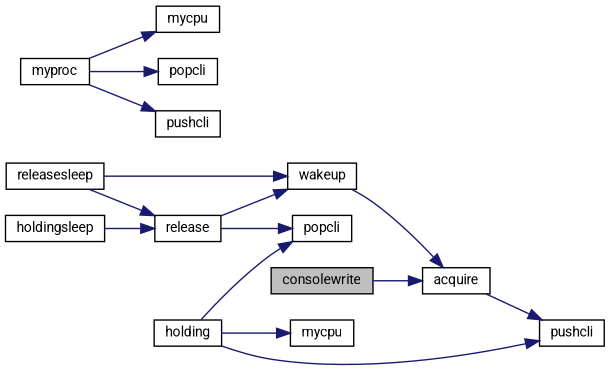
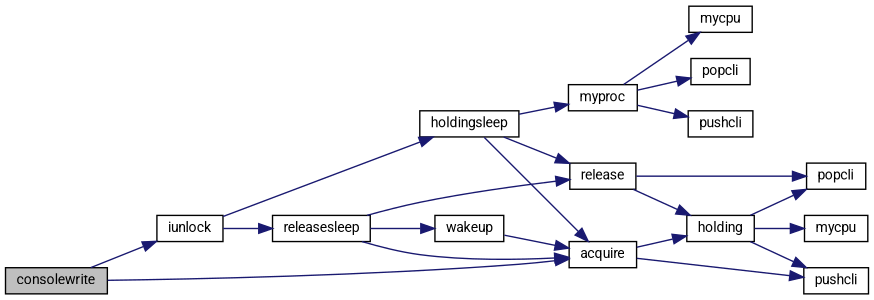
edge "holdingsleep" -> "myproc": added
edge "holdingsleep" -> "acquire": added
edge "release" -> "wakeup": now "release" -> "holding"
node "iunlock": added
edge "acquire" -> "holding": added
edge "releasesleep" -> "acquire": added
